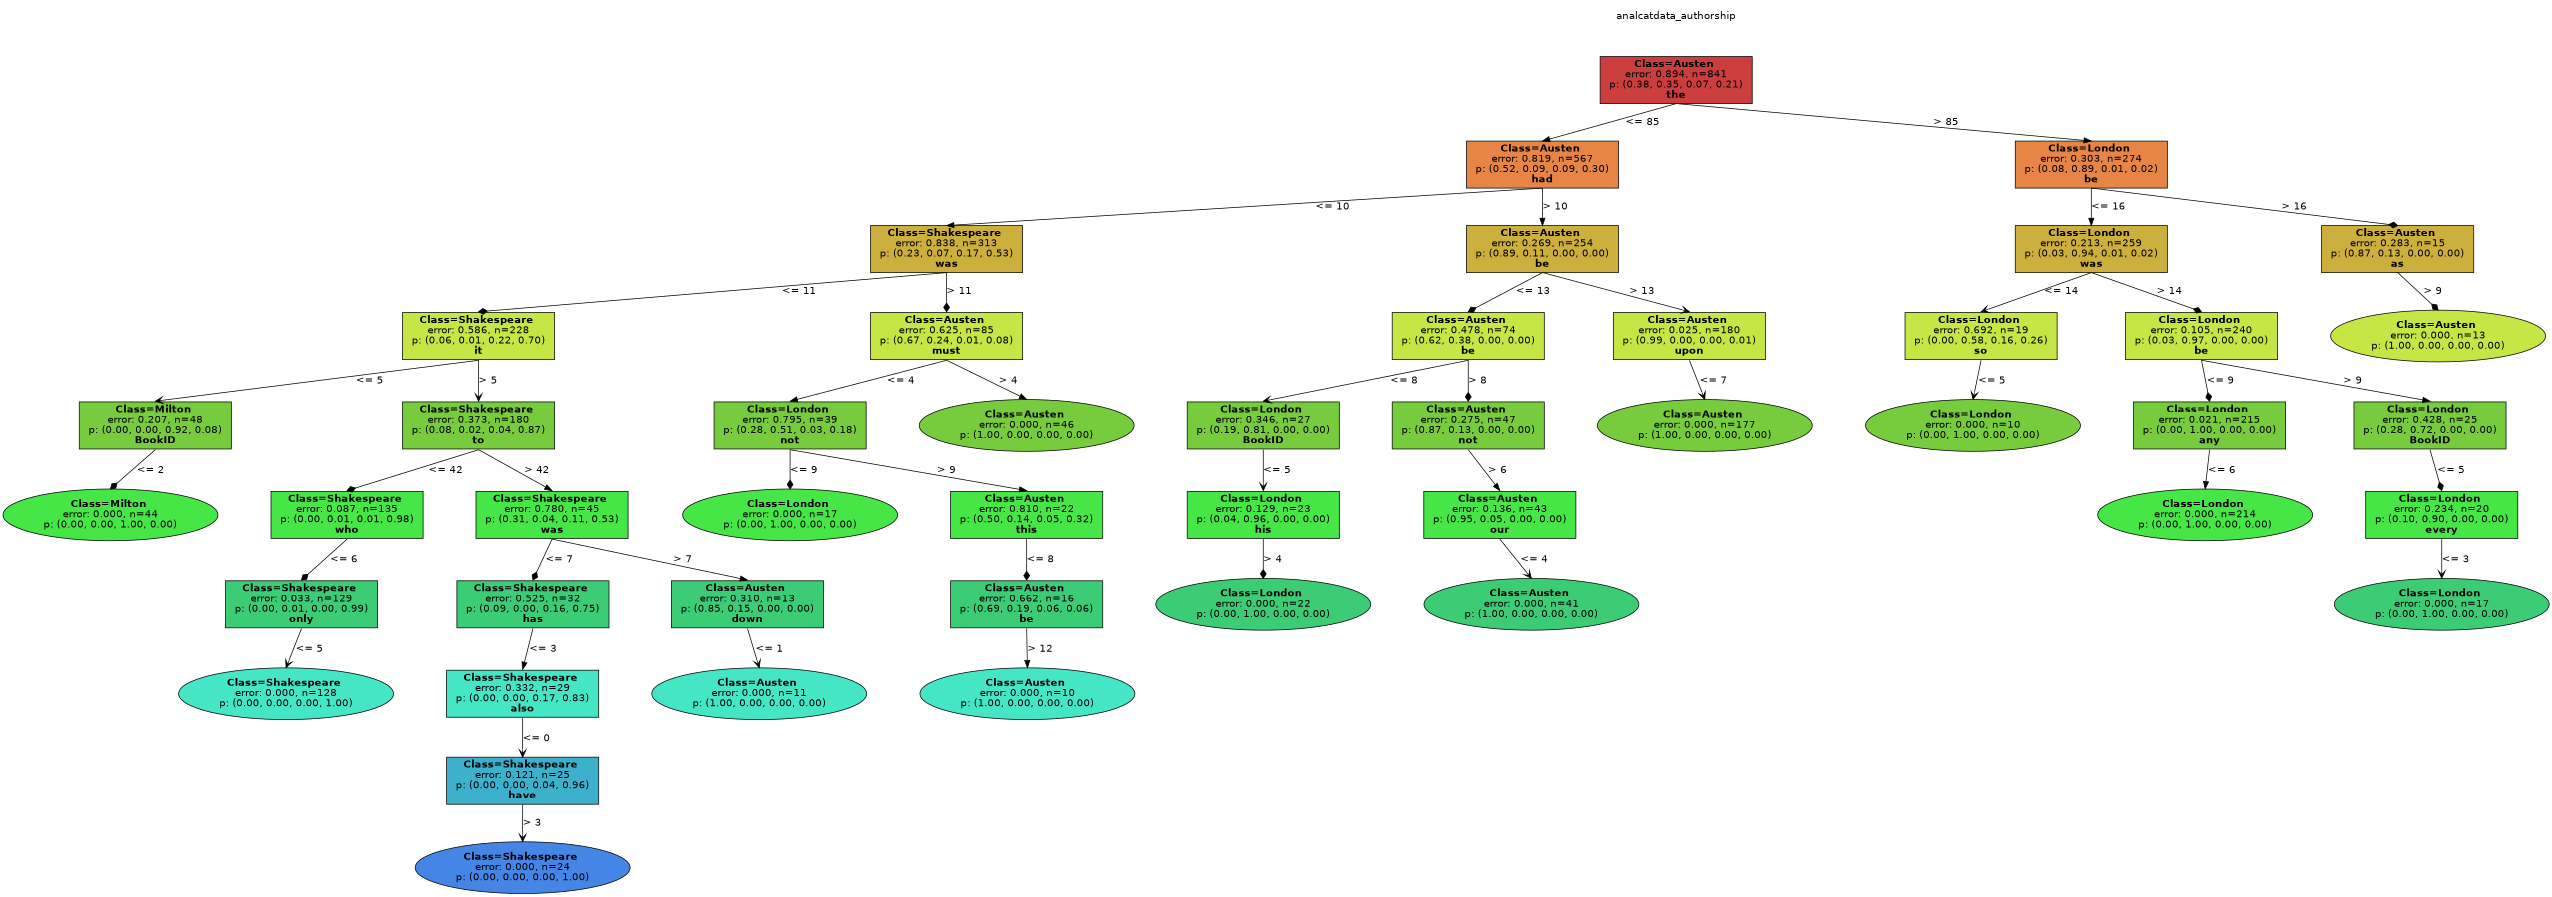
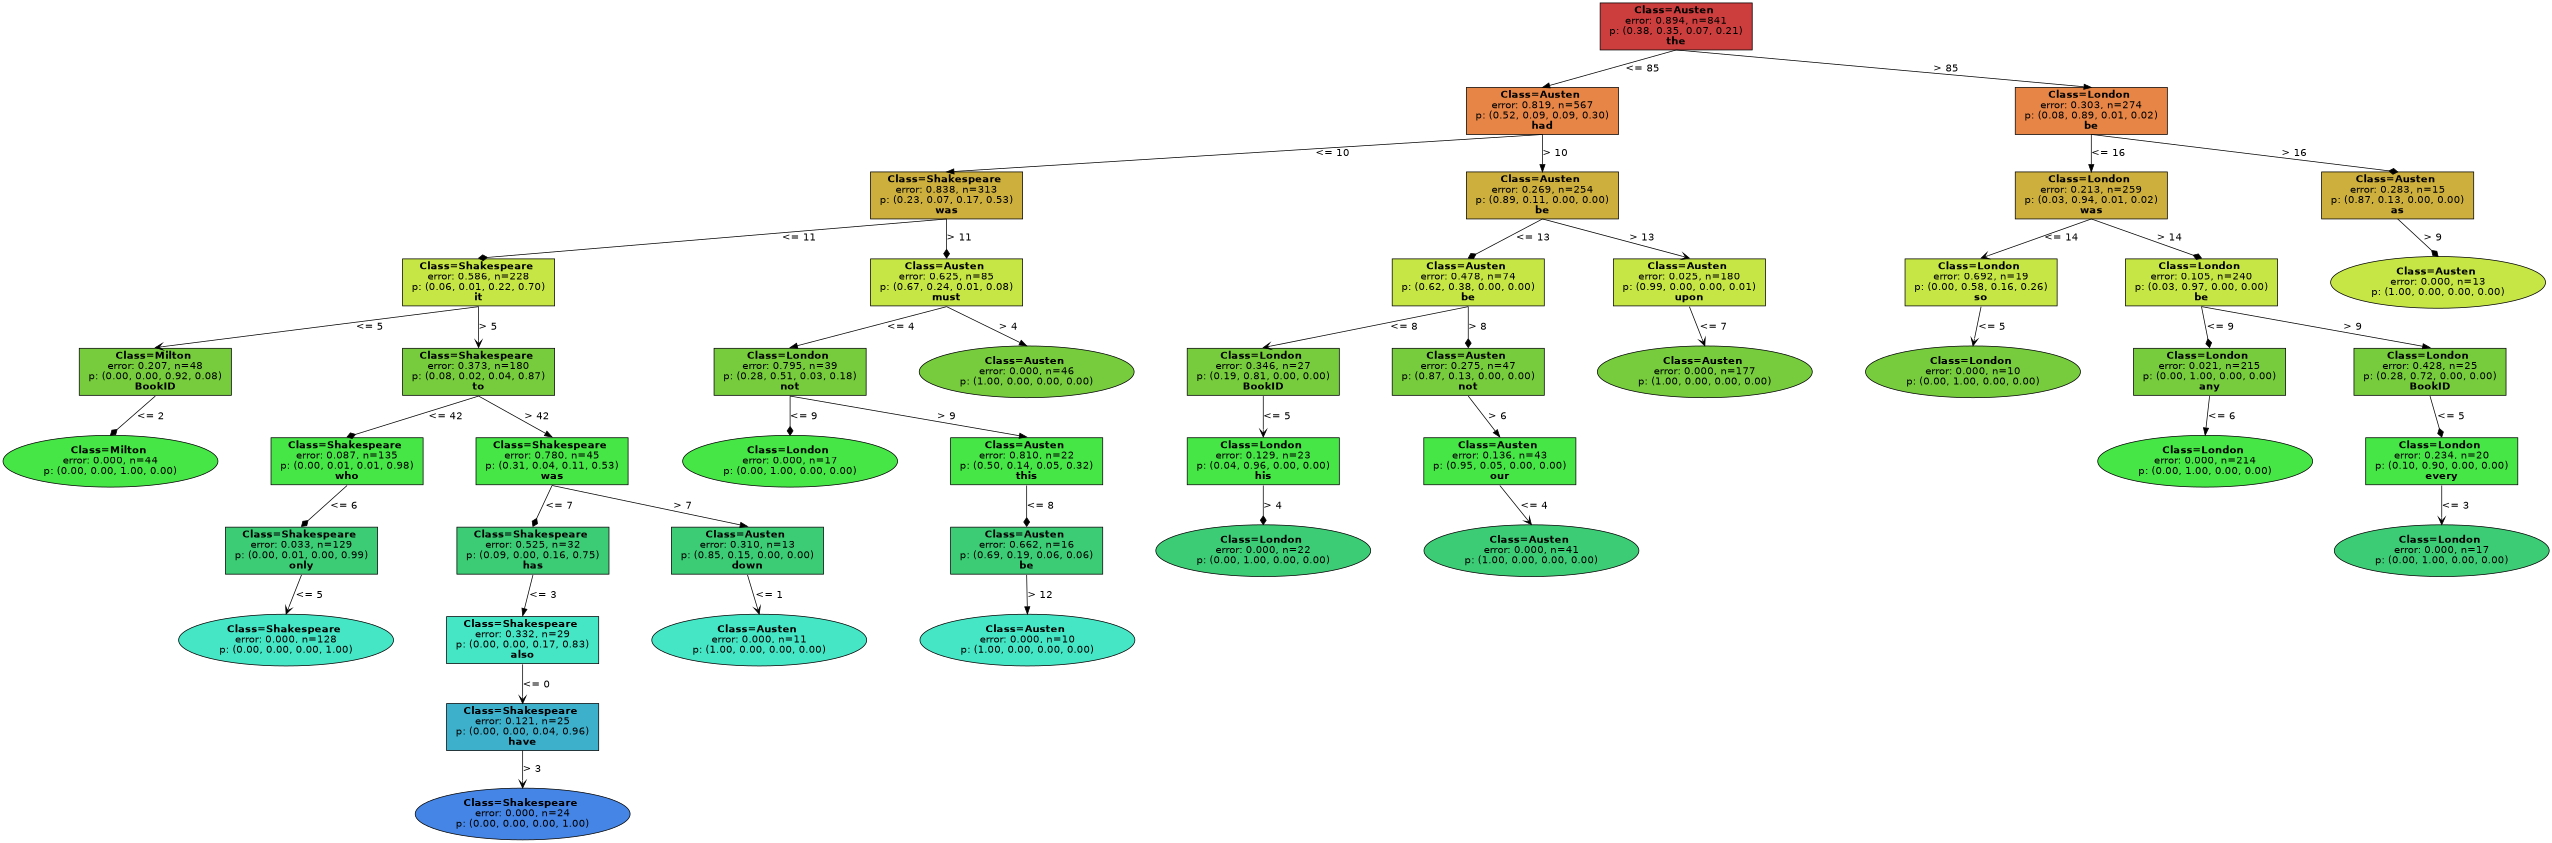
node "analcatdata_authorship": removed
